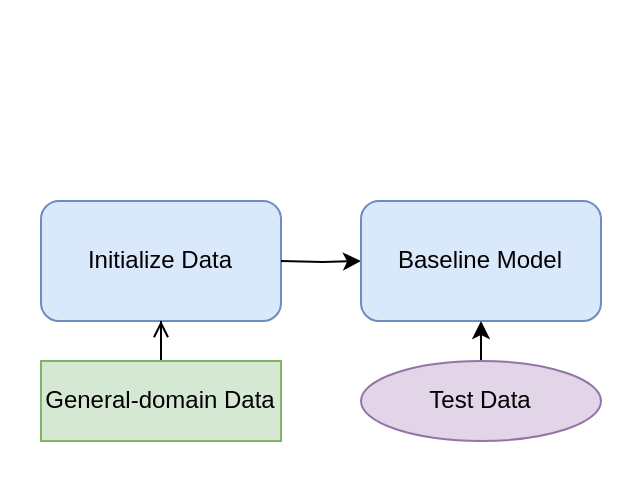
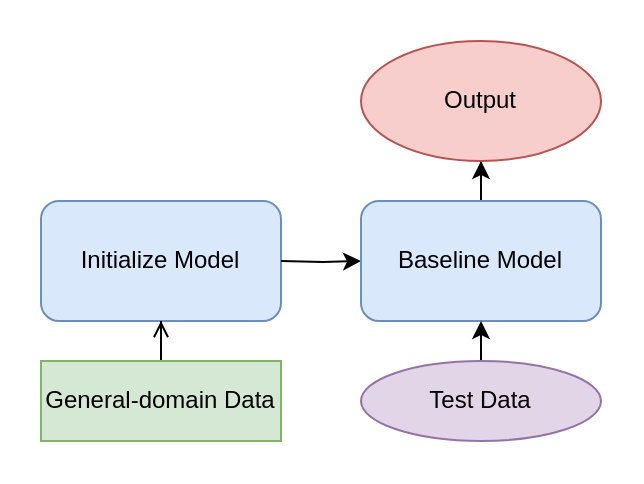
node "Output": added
edge "Baseline Model" -> "Output": added
node "Initialize Data": label "Initialize Data" -> "Initialize Model"
